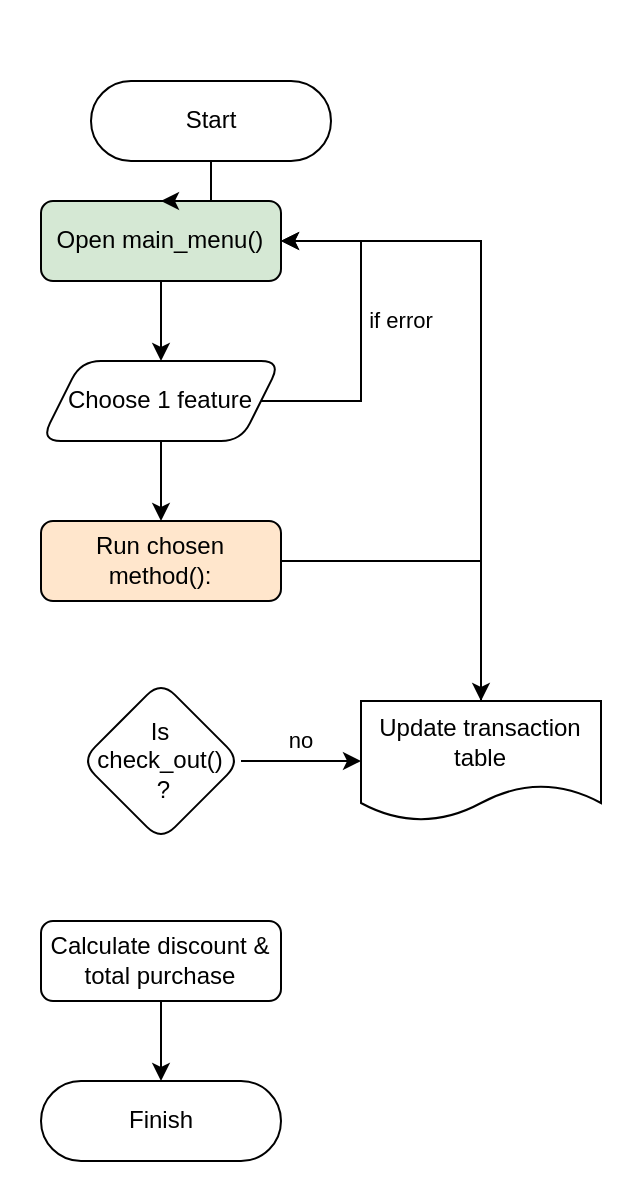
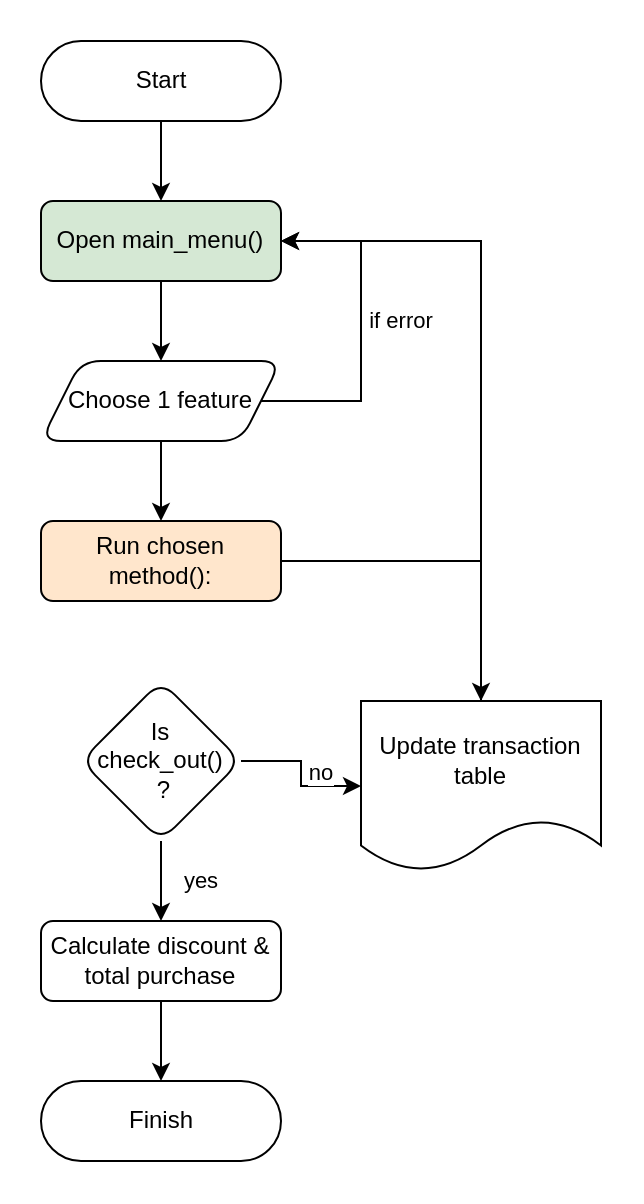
node "Start": moved (211, 121) -> (161, 81)
node "Update transaction table": size 240x120 -> 240x170
edge "Is check_out() ?" -> "Calculate discount & total purchase": added, label "yes"
